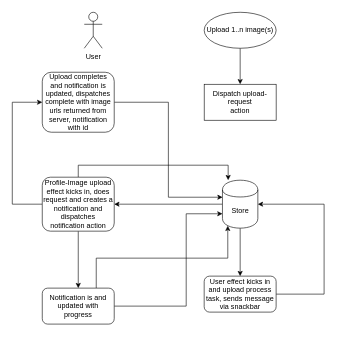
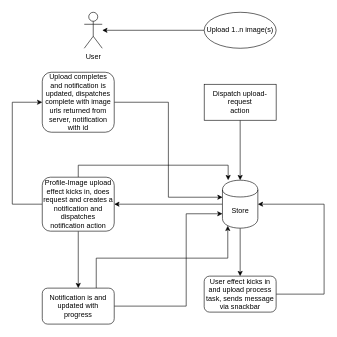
edge "Upload 1..n image(s)" -> "Dispatch upload-request action": now "Upload 1..n image(s)" -> "User"
edge "Dispatch upload-request action" -> "Store": added
